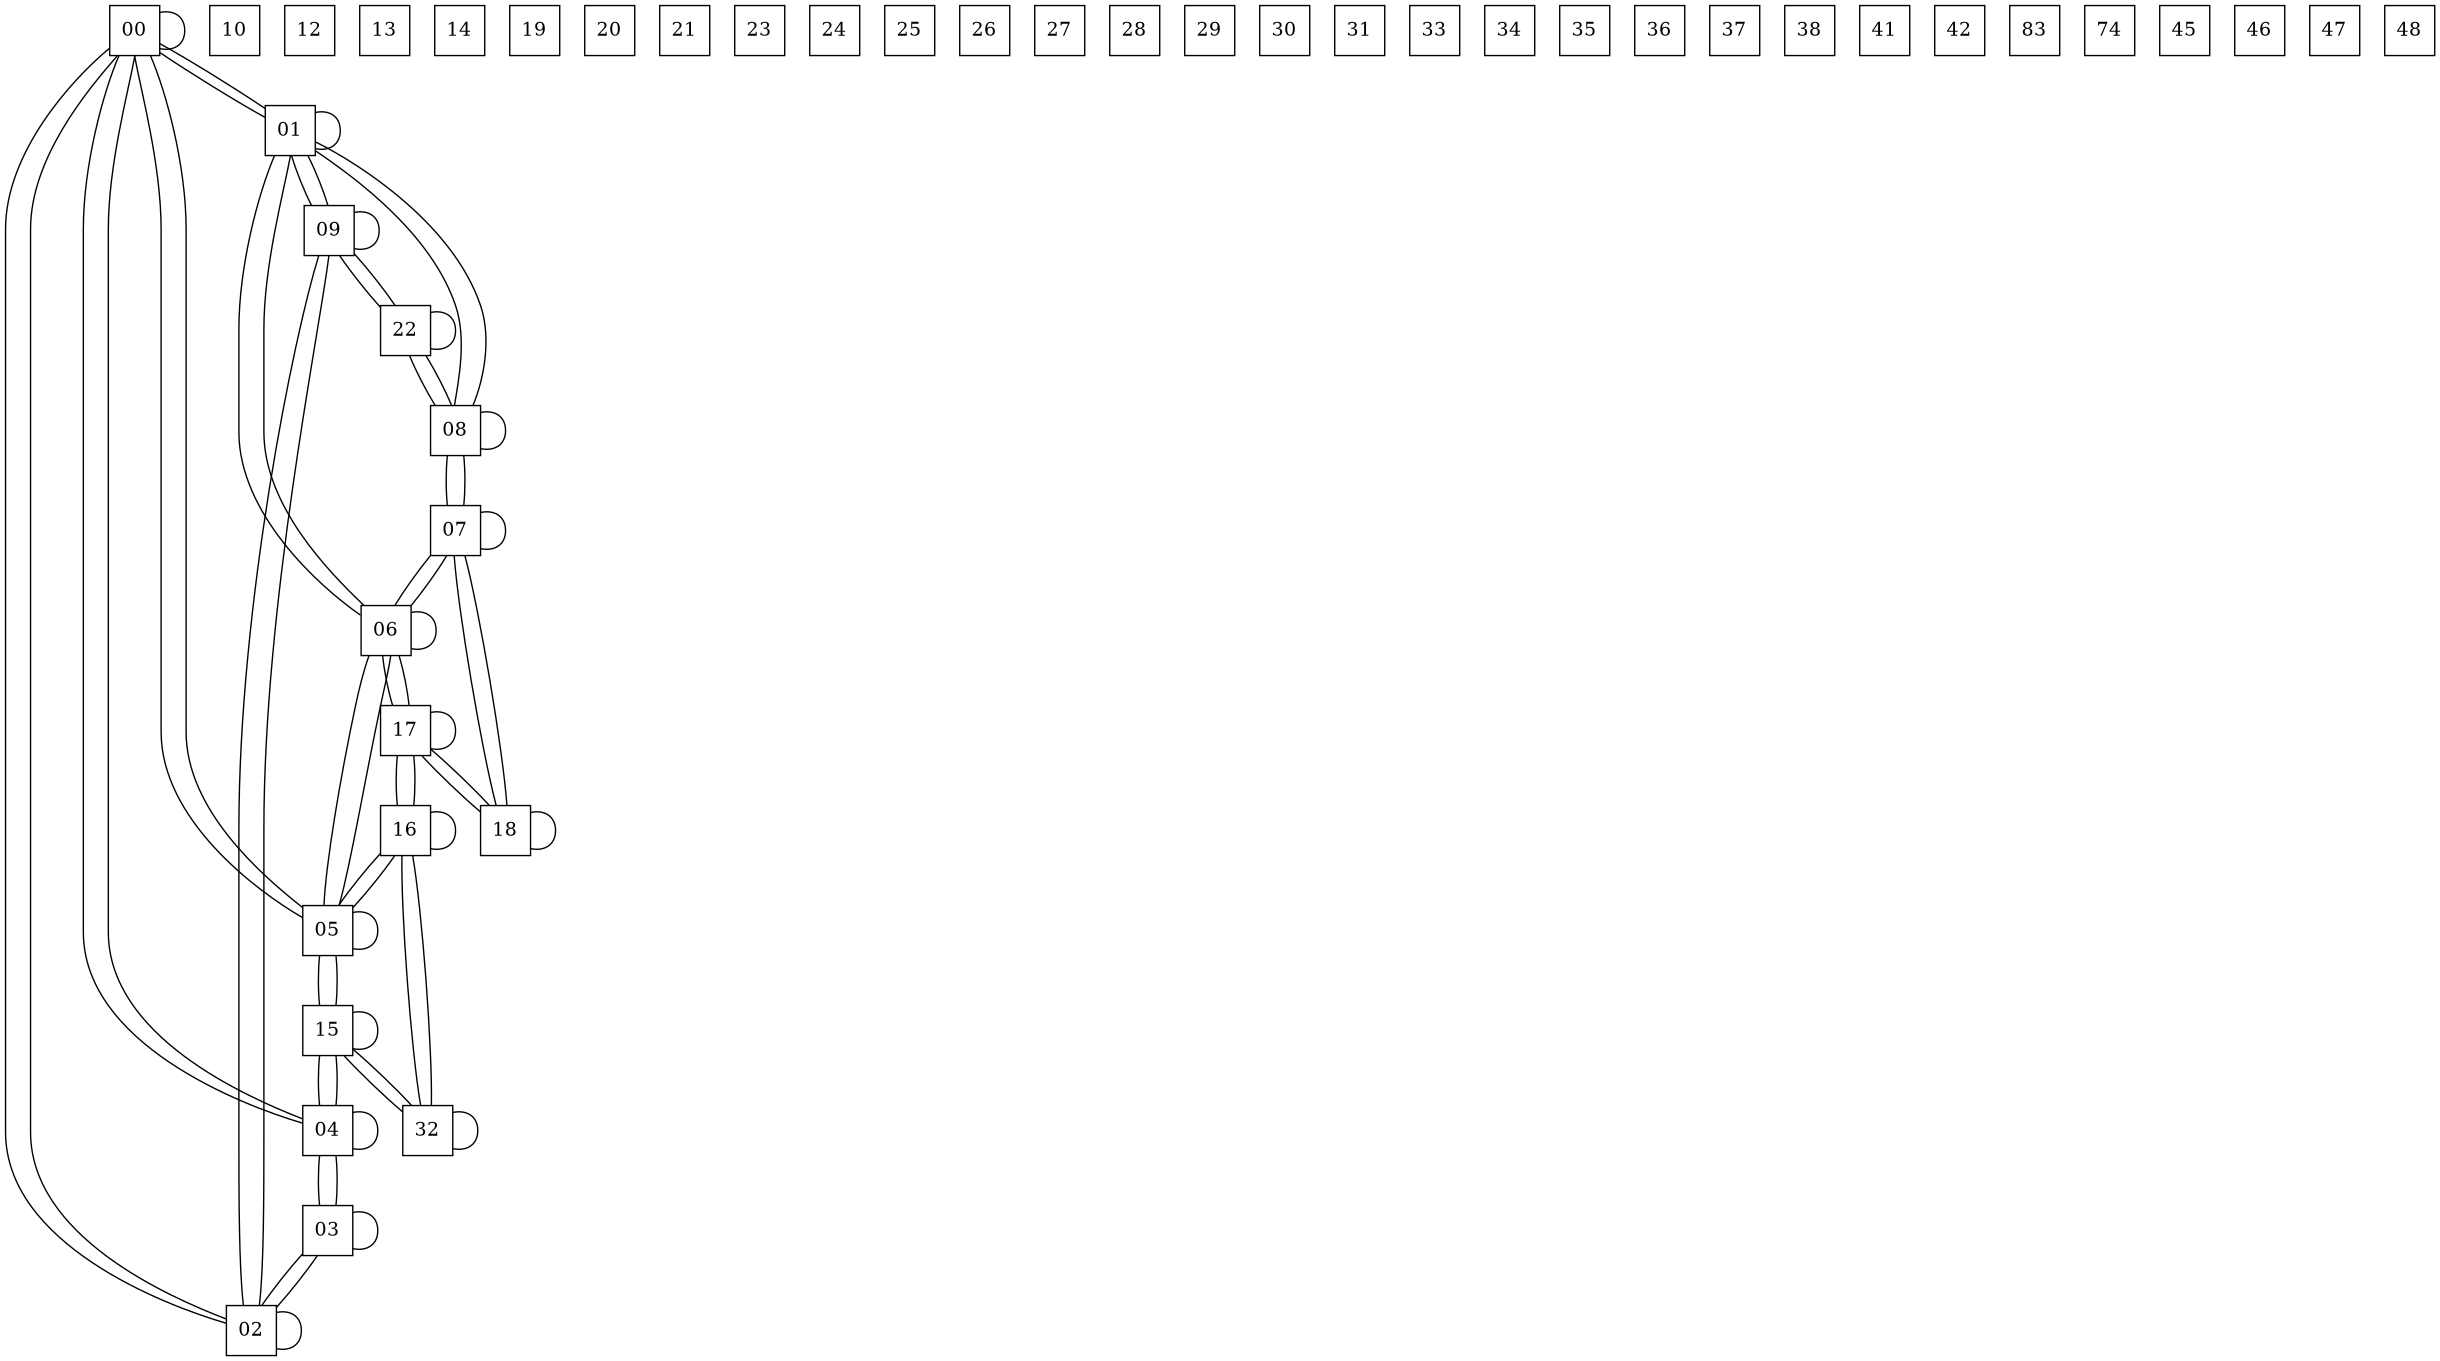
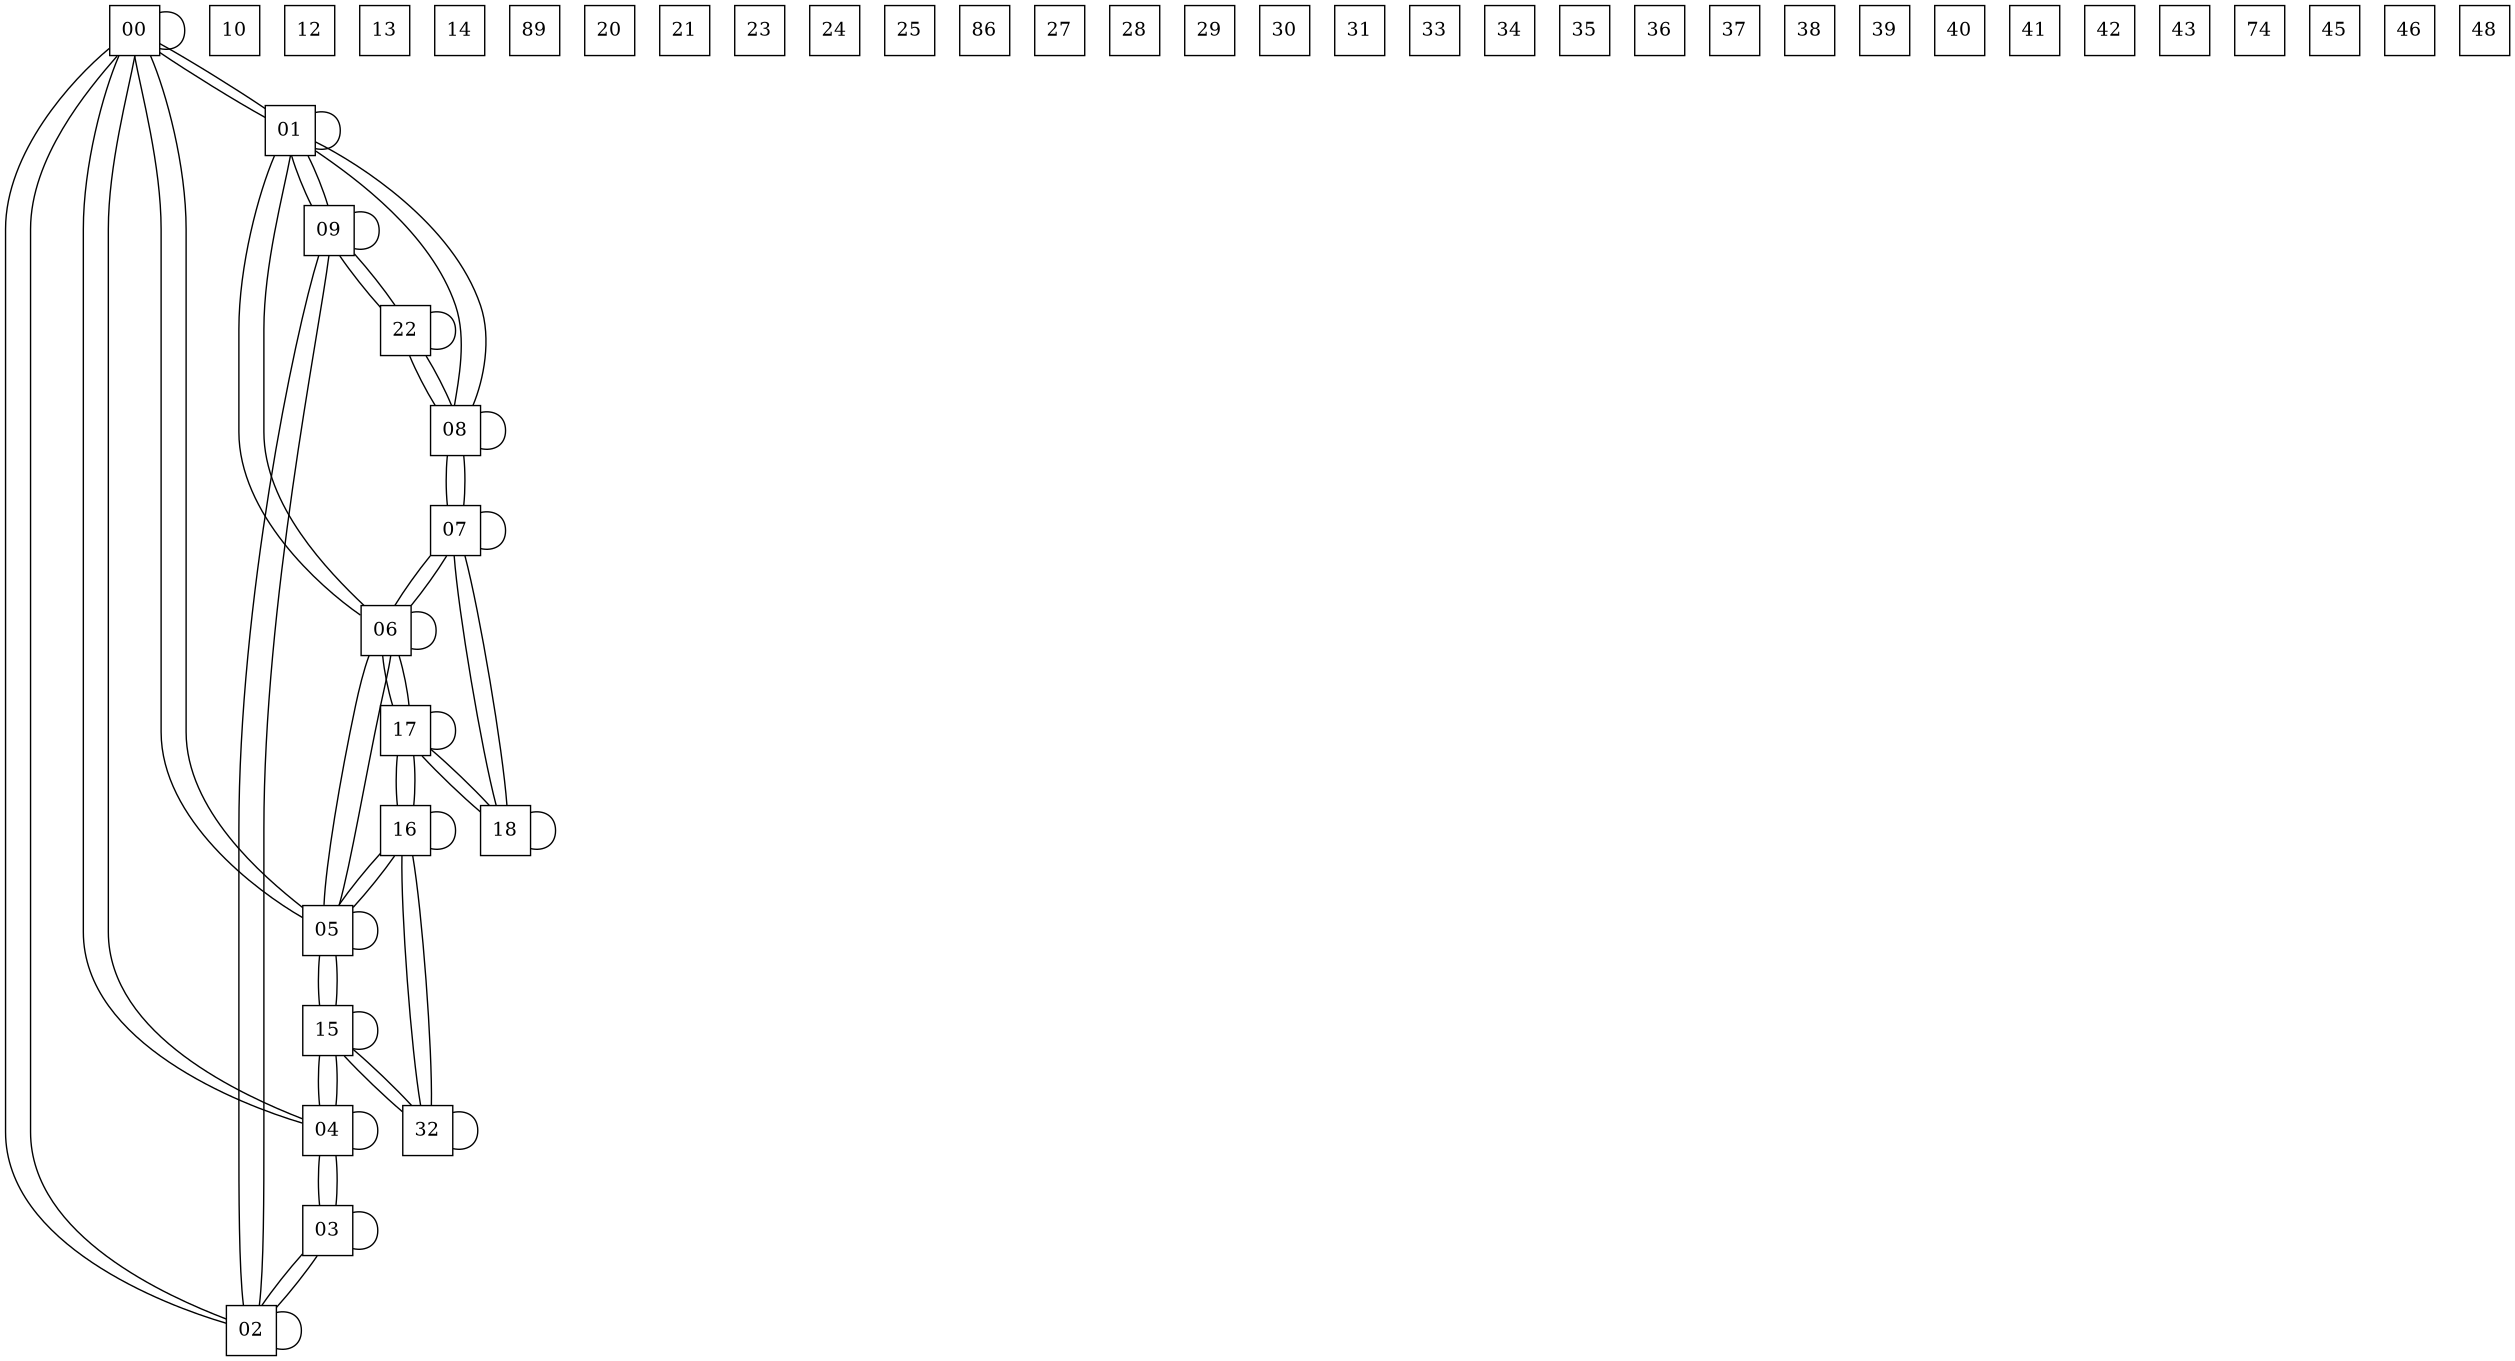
node "19": label "19" -> "89"
node "26": label "26" -> "86"
node "39": added
node "40": added
node "83": label "83" -> "43"
node "47": removed
